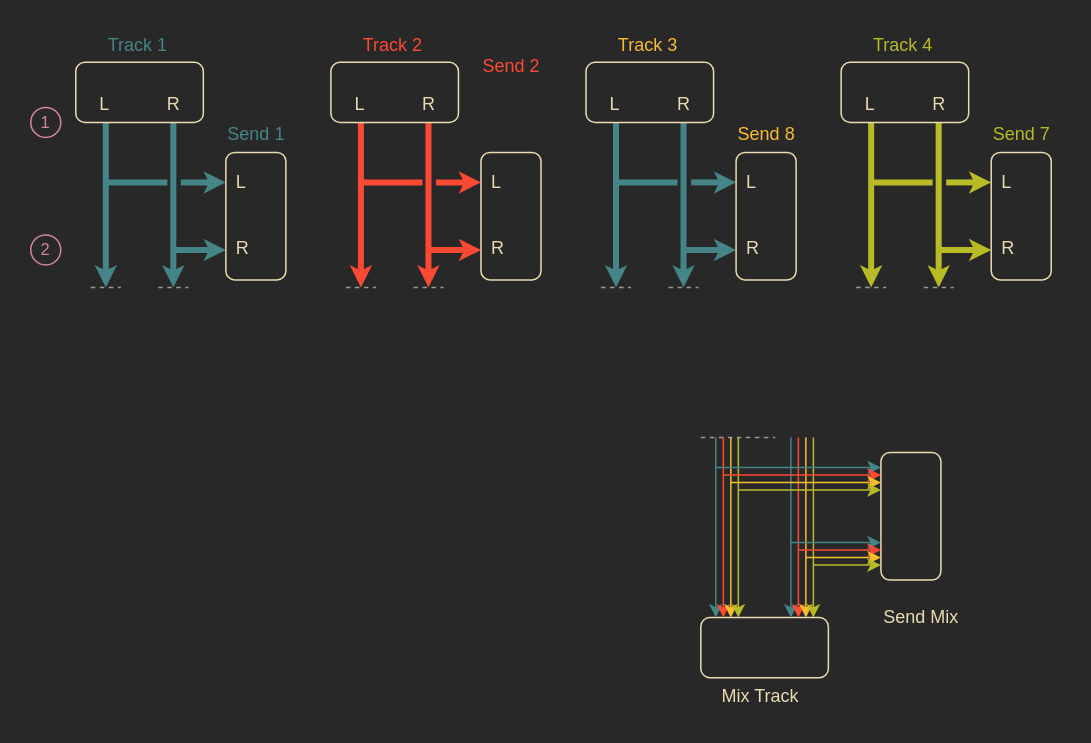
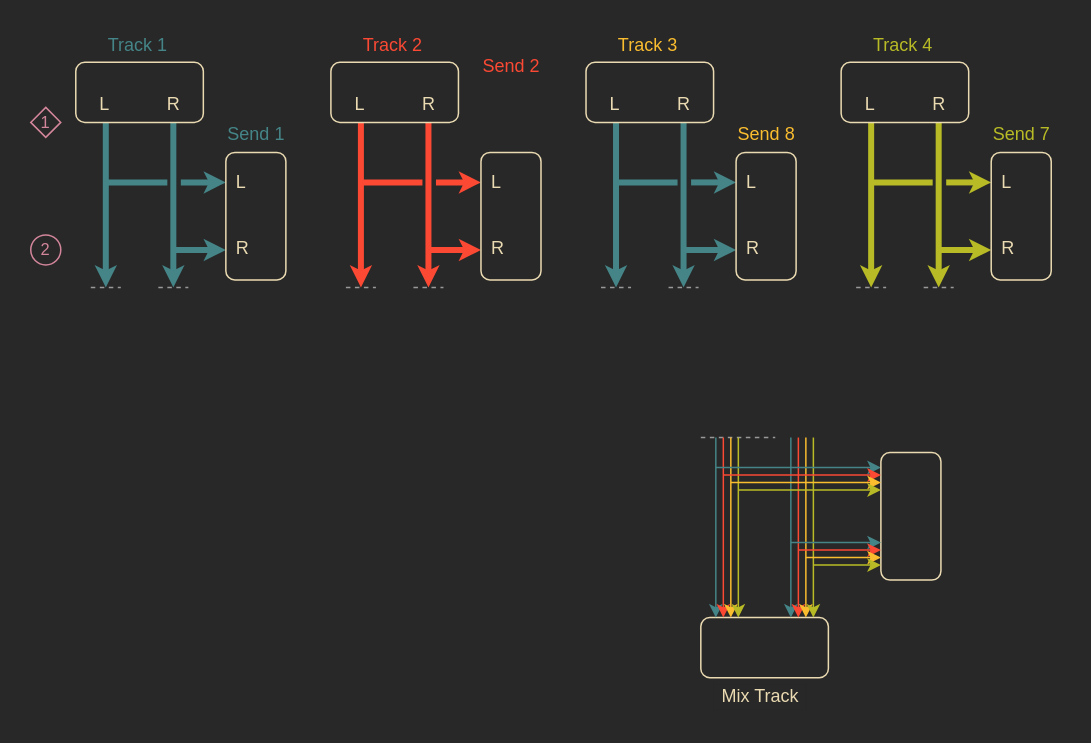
node "1": shape ellipse -> diamond
node "Send Mix": removed
